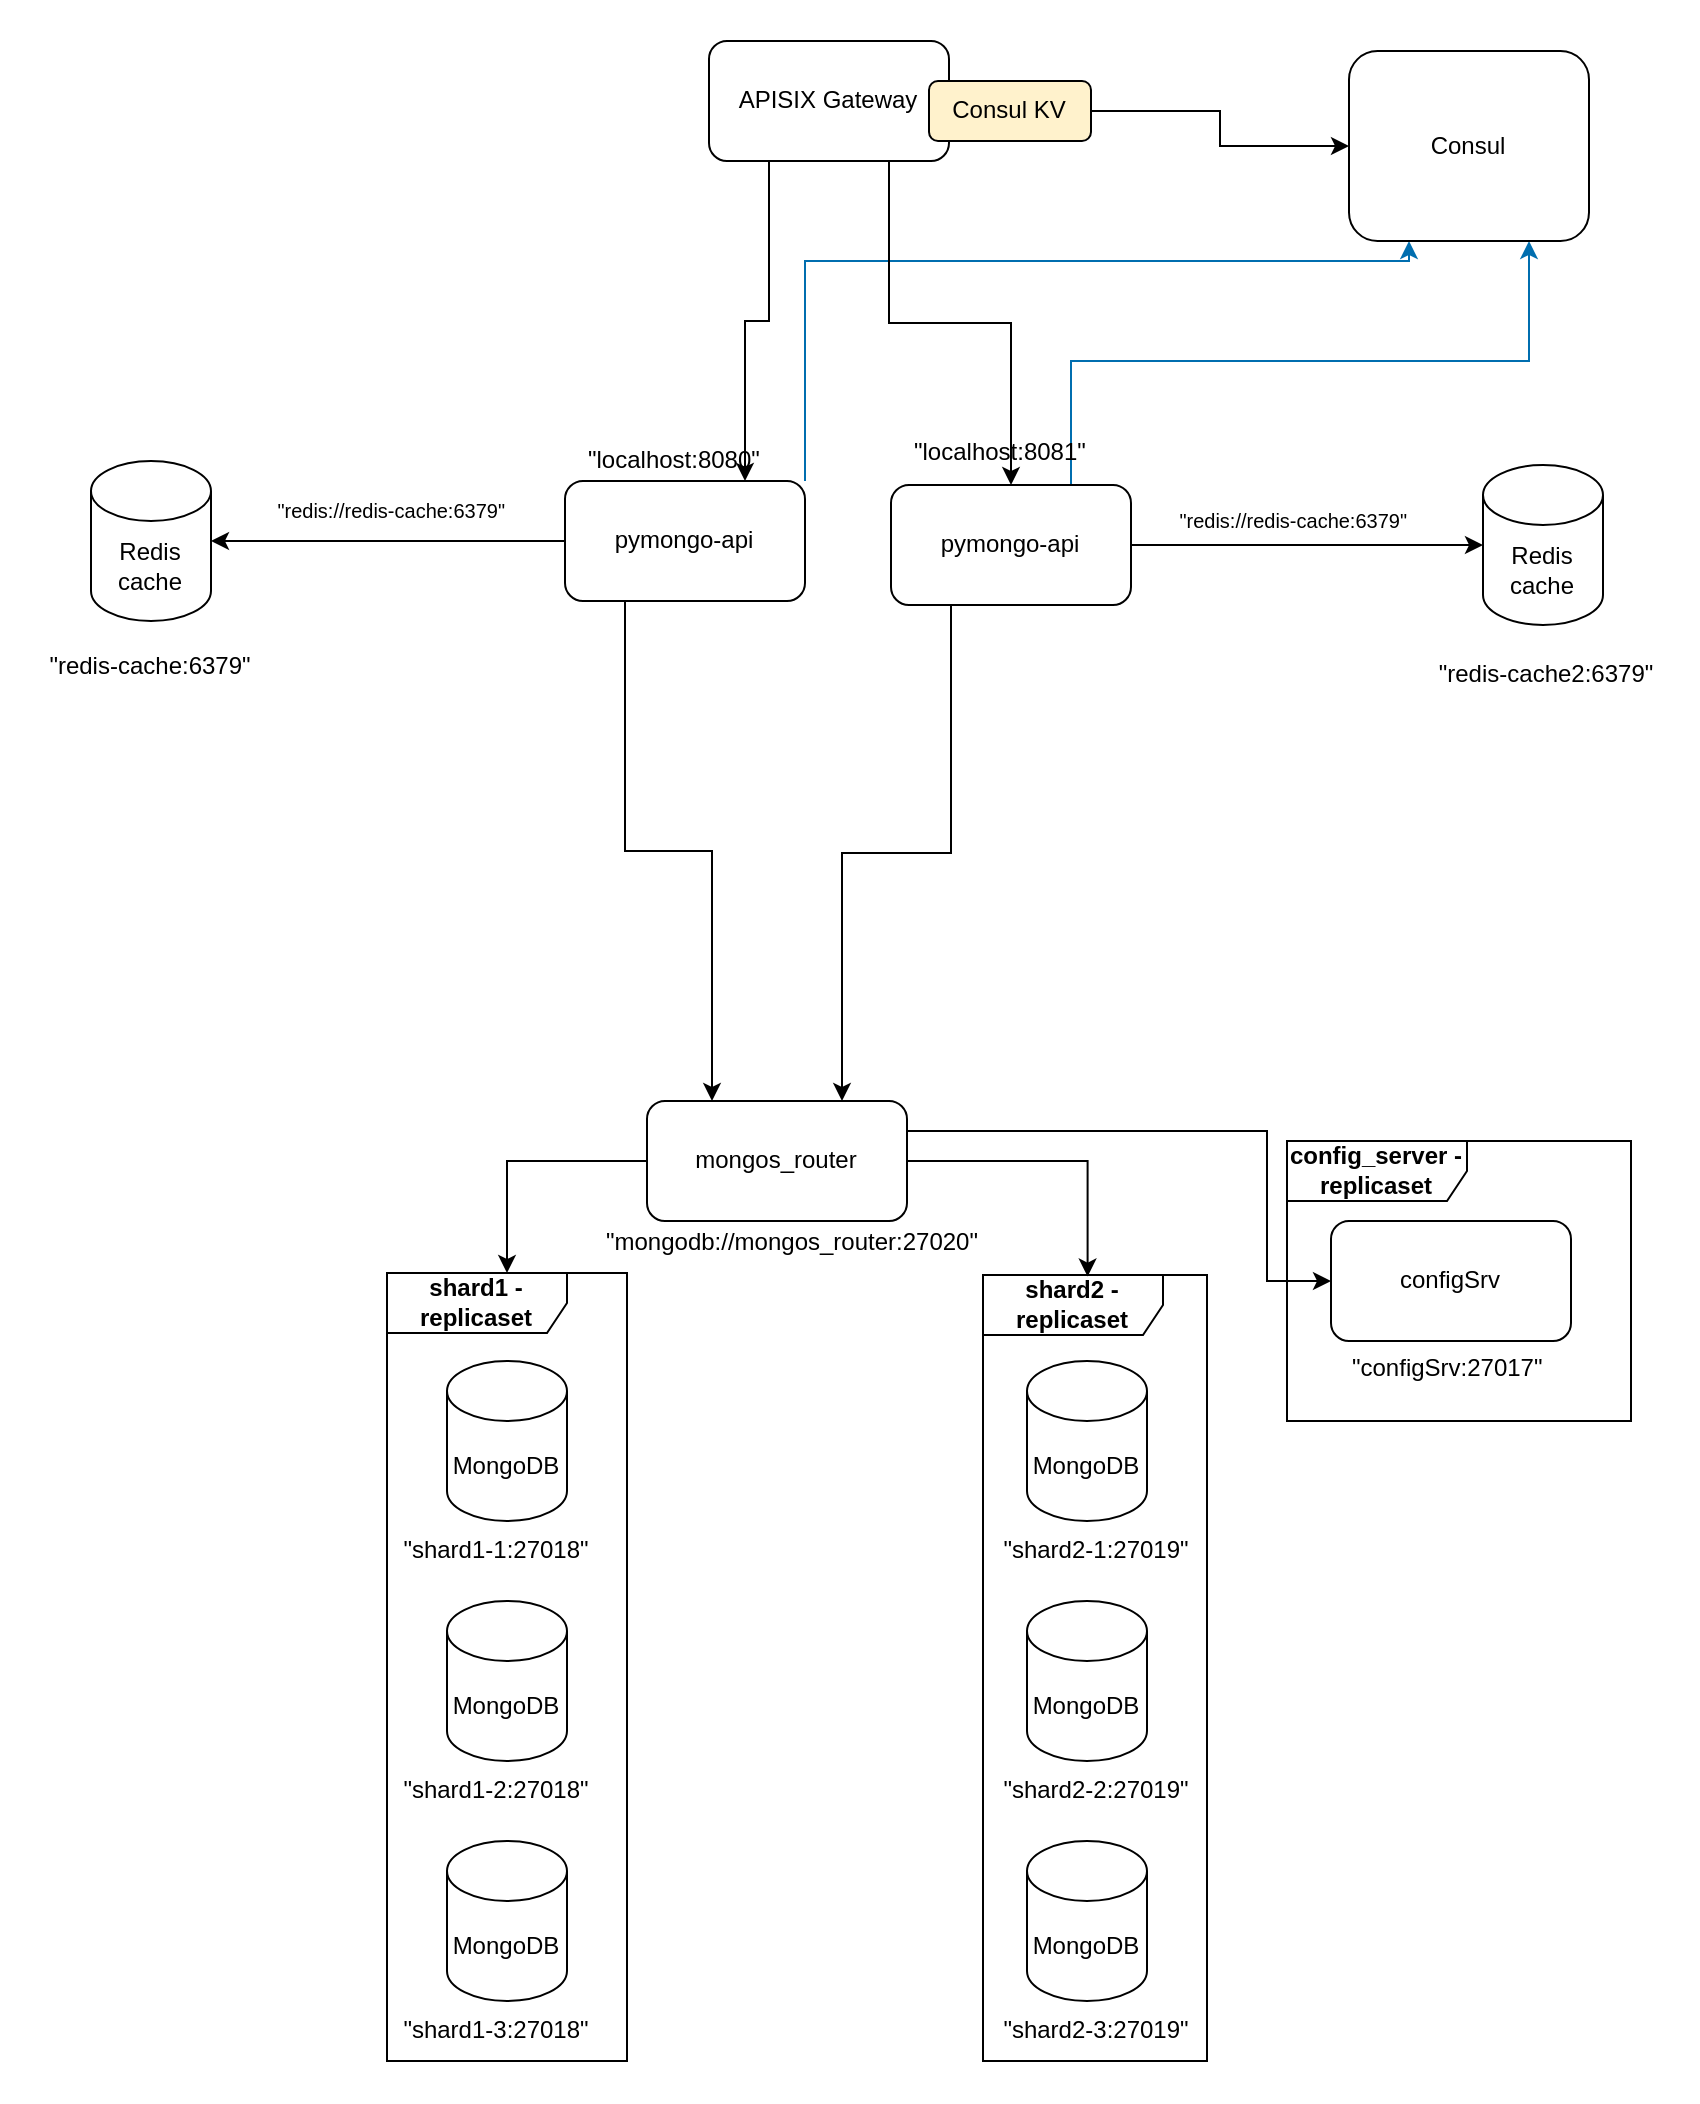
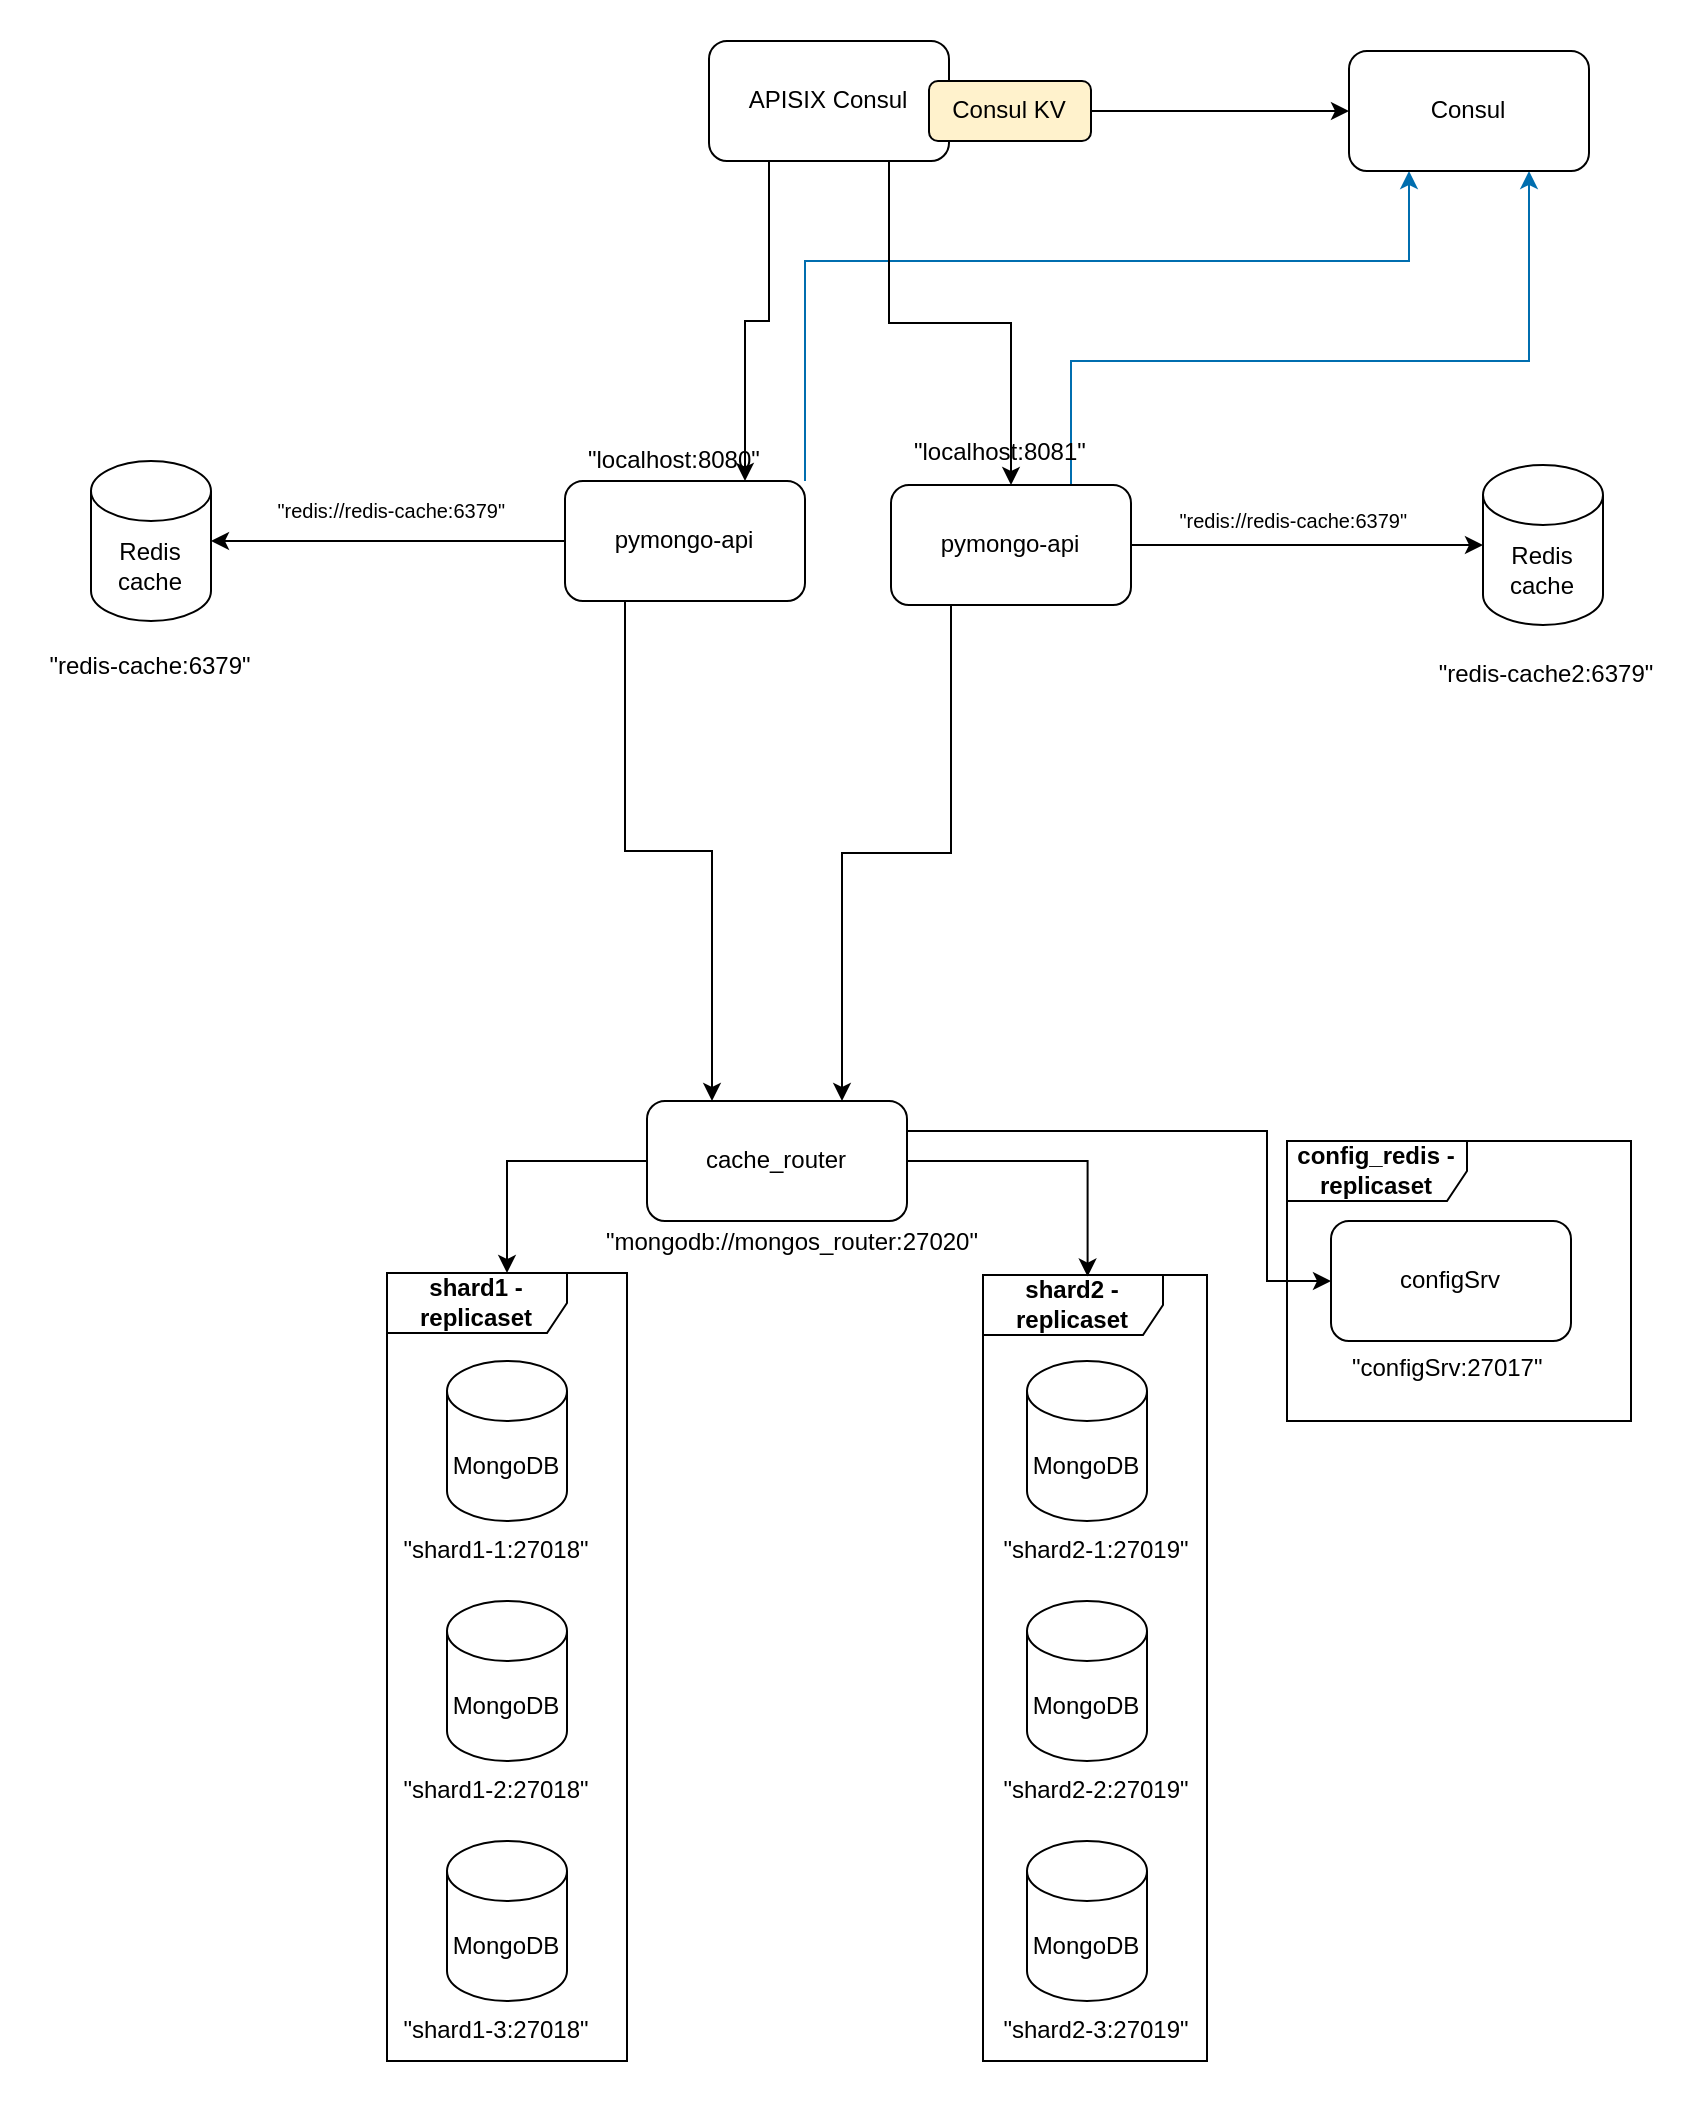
node "APISIX Gateway": label "APISIX Gateway" -> "APISIX Consul"
node "Consul": size 240x190 -> 240x120
node "mongos_router": label "mongos_router" -> "cache_router"
node "config_server - replicaset": label "config_server - replicaset" -> "config_redis - replicaset"
